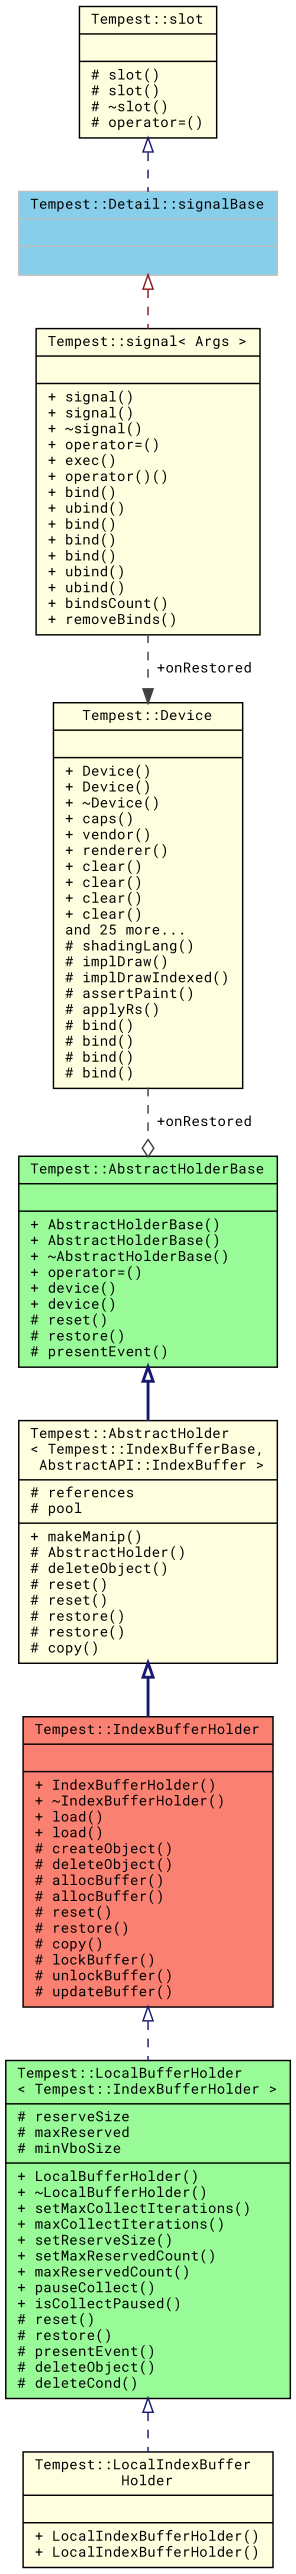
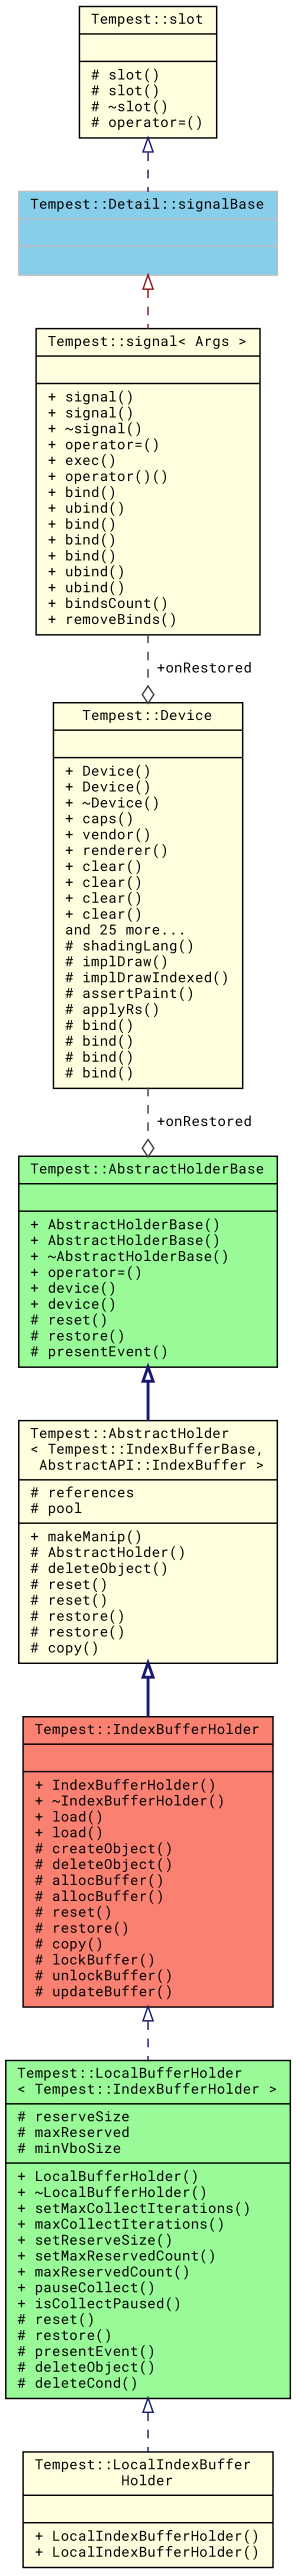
edge "Tempest::signal< Args >" -> "Tempest::Device": arrowhead normal -> odiamond
